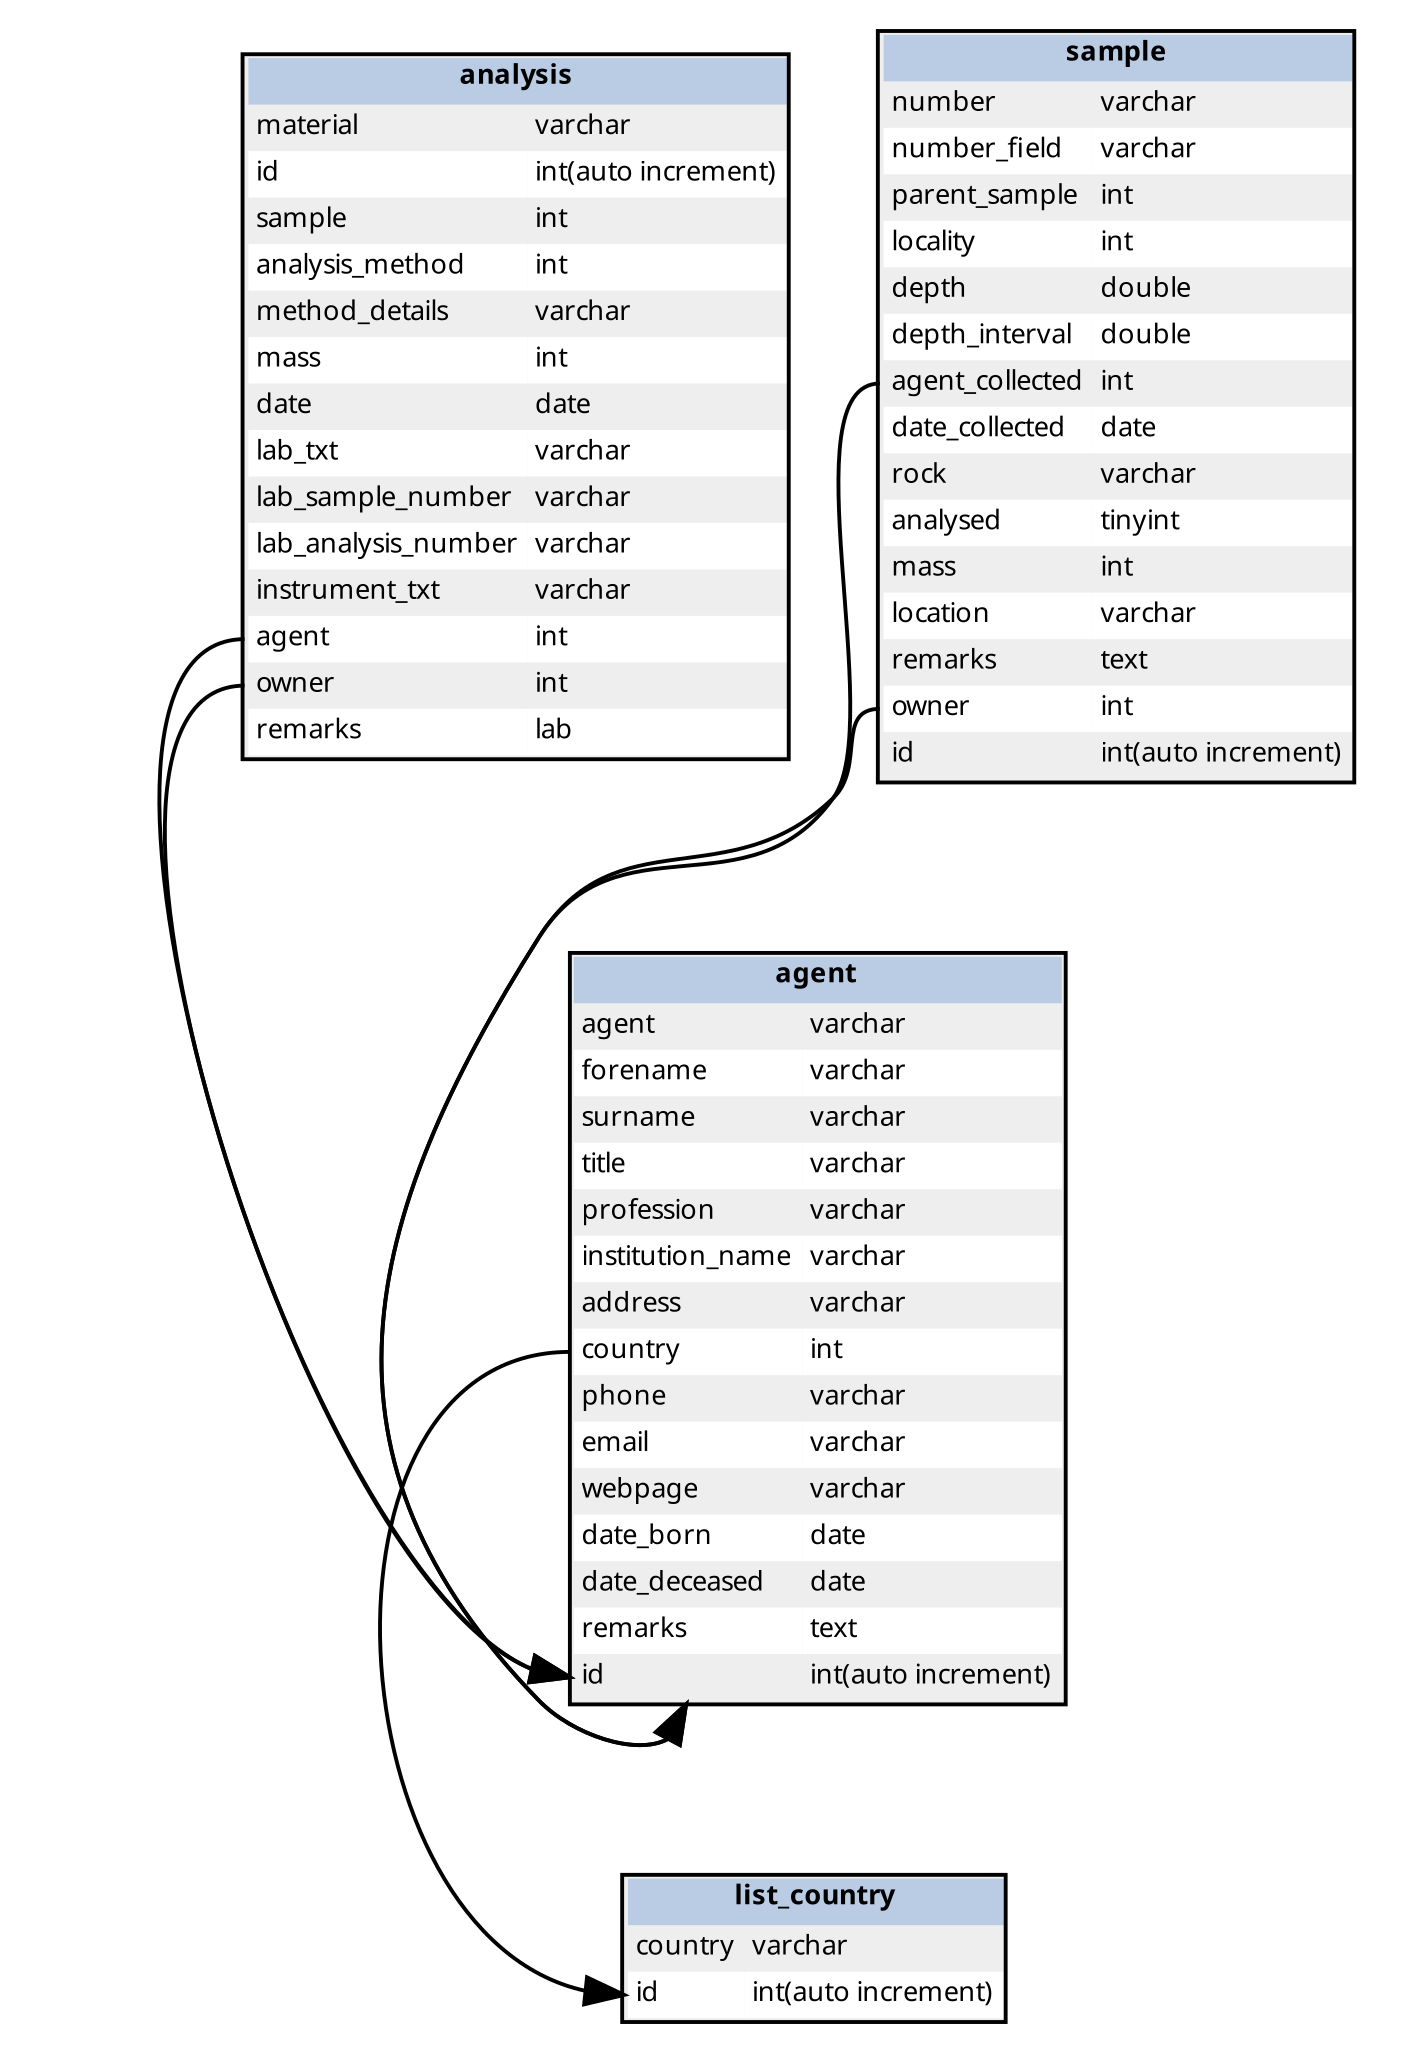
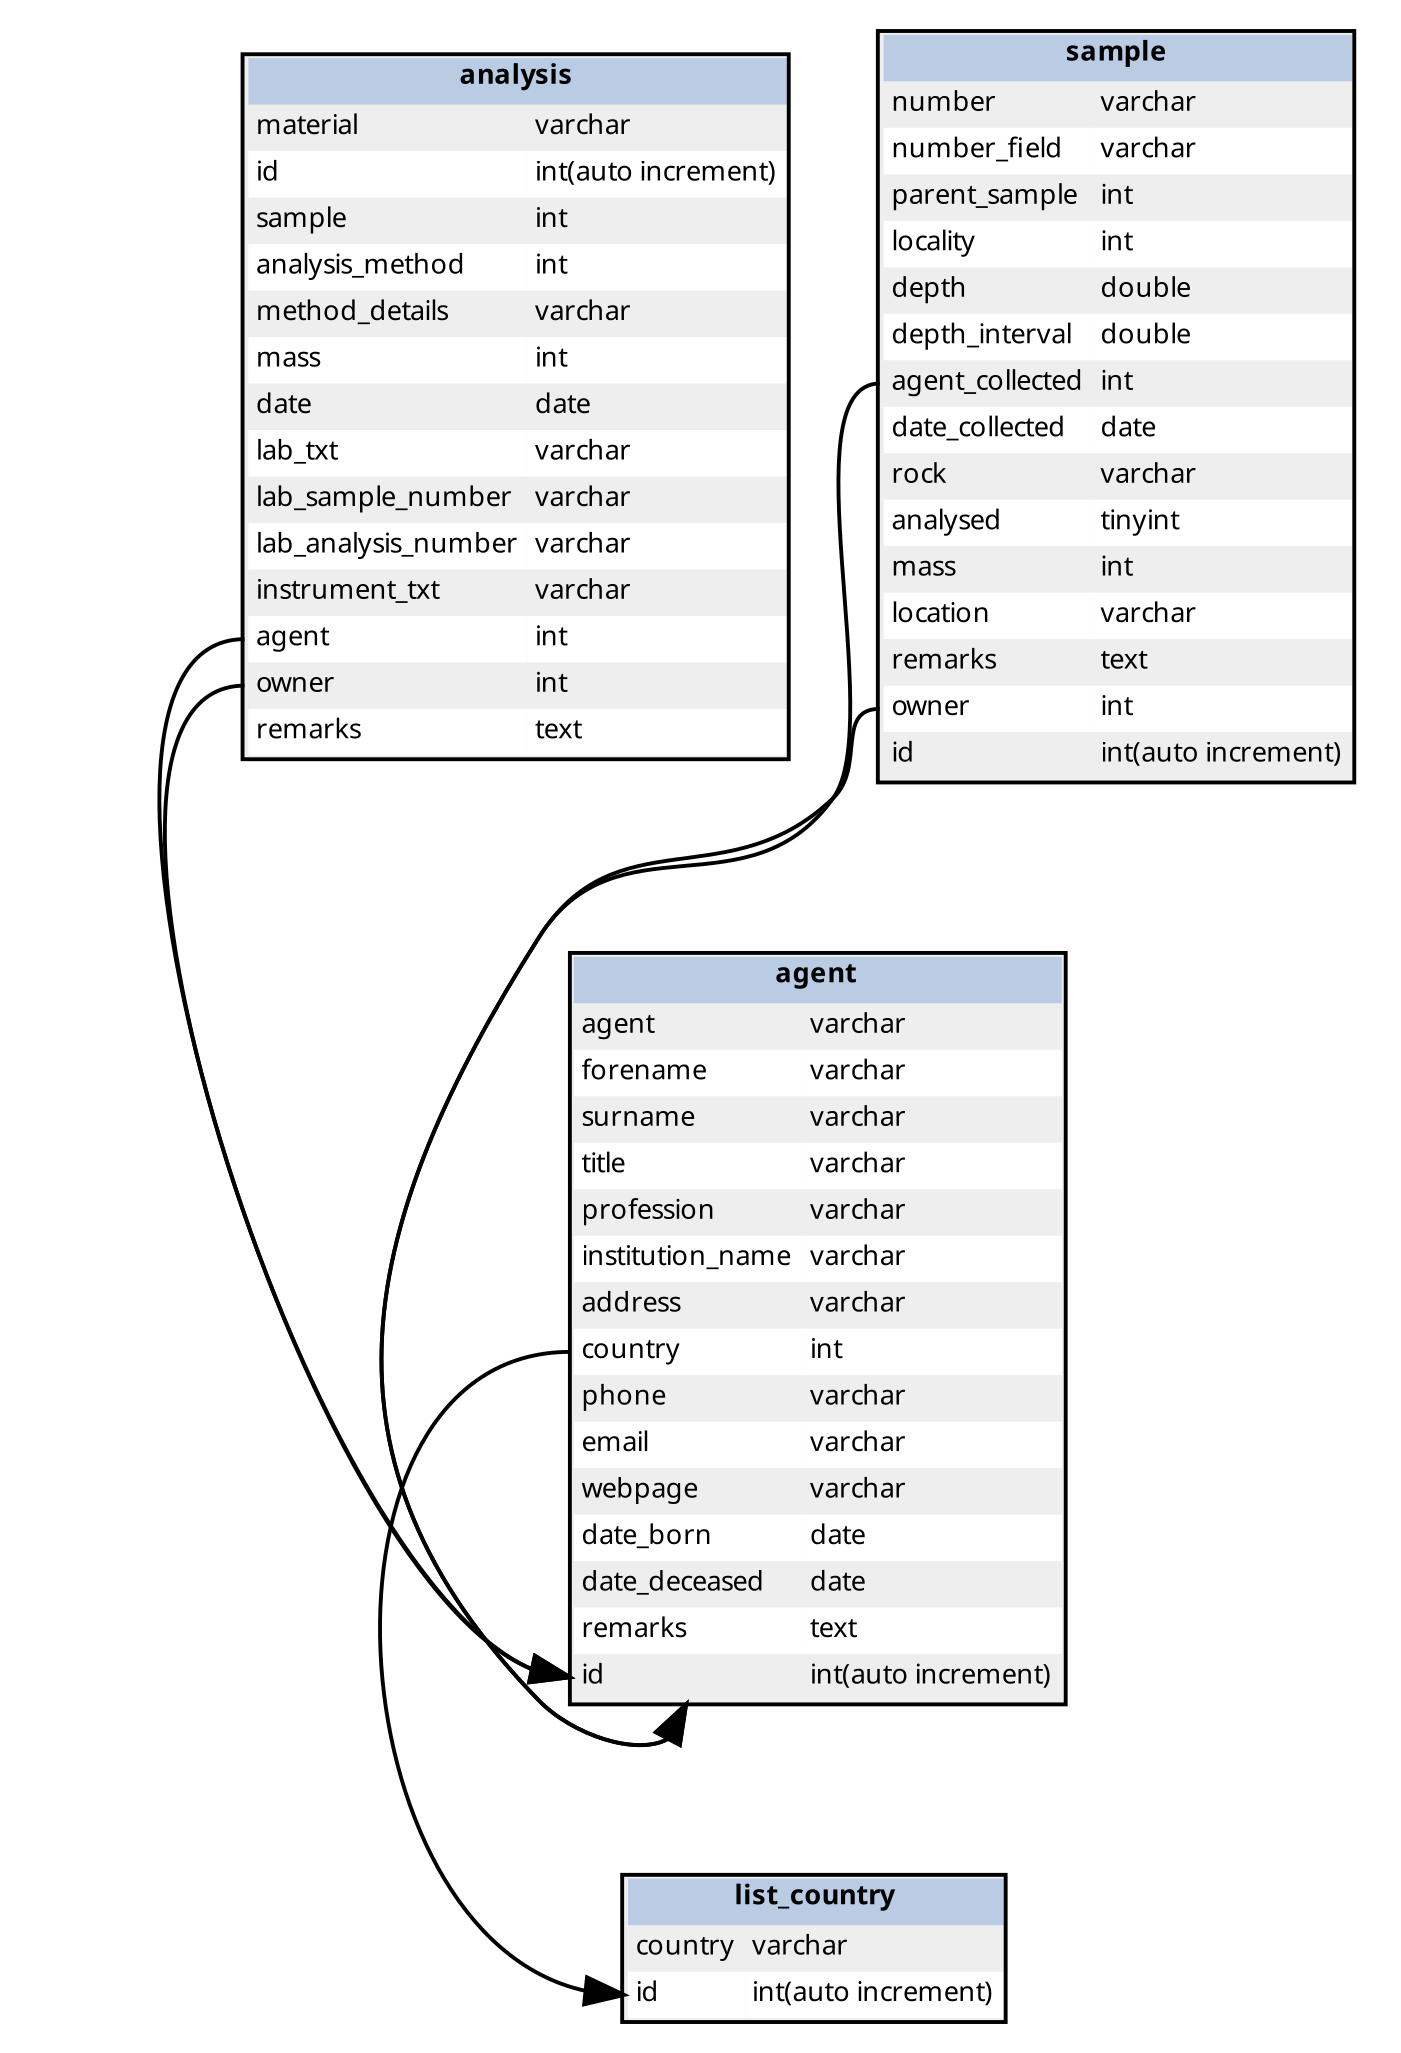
node "analysis": text "lab" -> "text"
